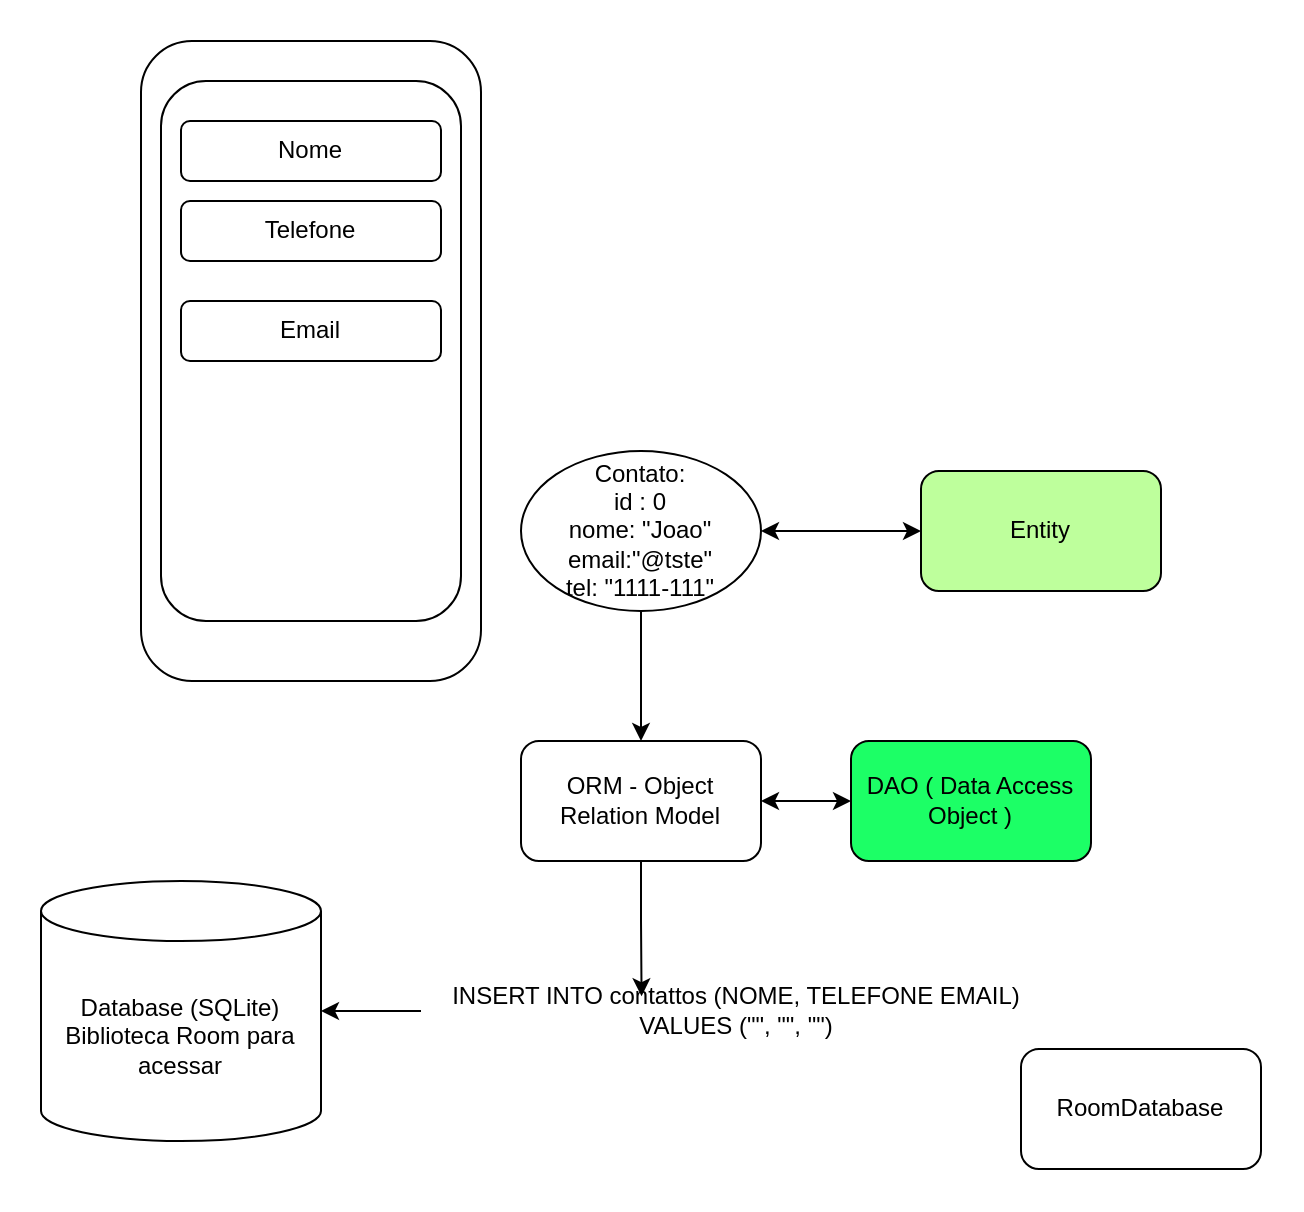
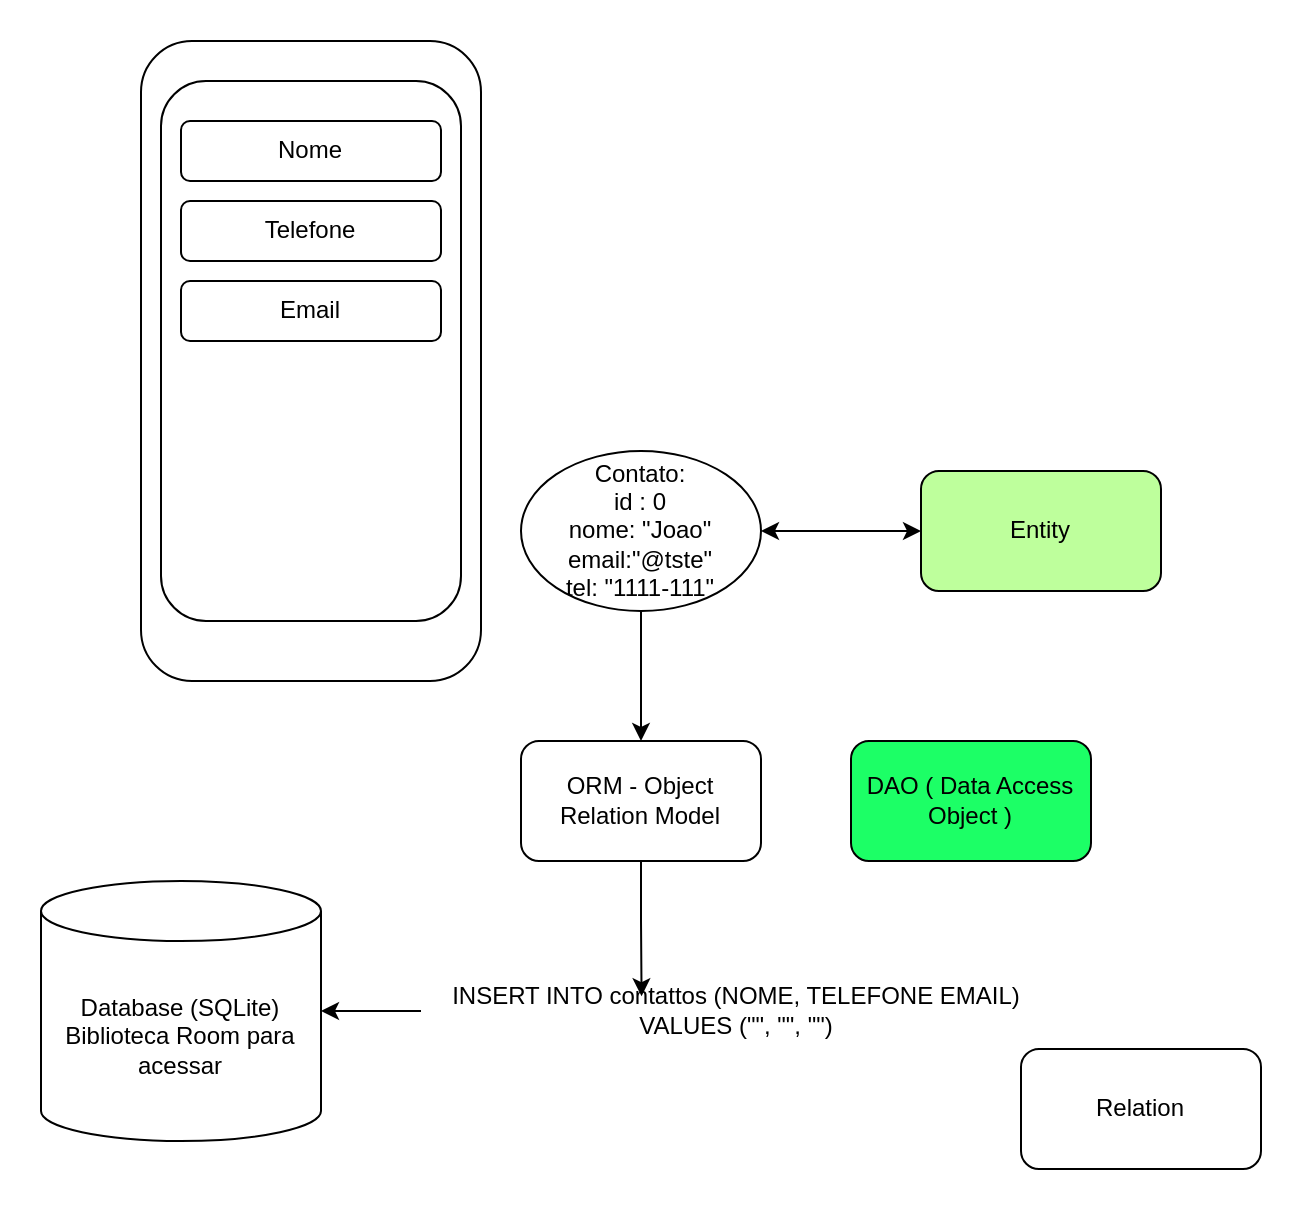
node "Email": moved (311, 331) -> (311, 311)
edge "ORM - Object Relation Model" -- "DAO ( Data Access Object )": removed
node "RoomDatabase": label "RoomDatabase" -> "Relation"
